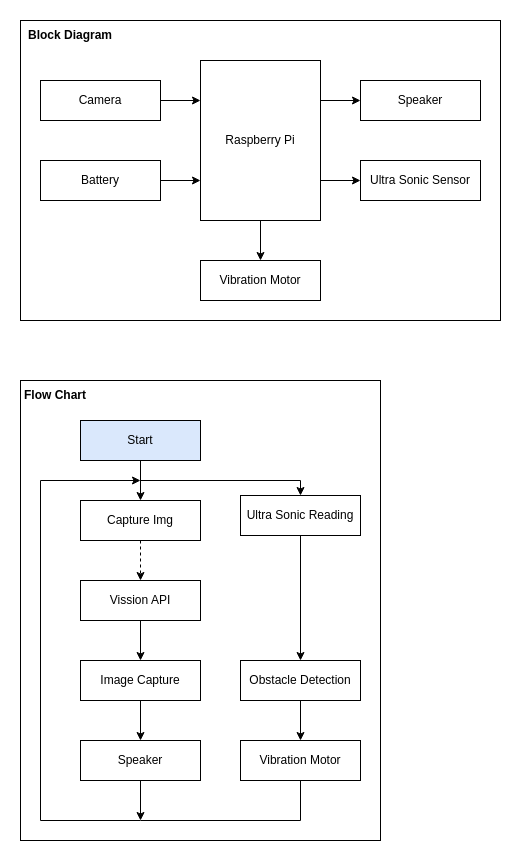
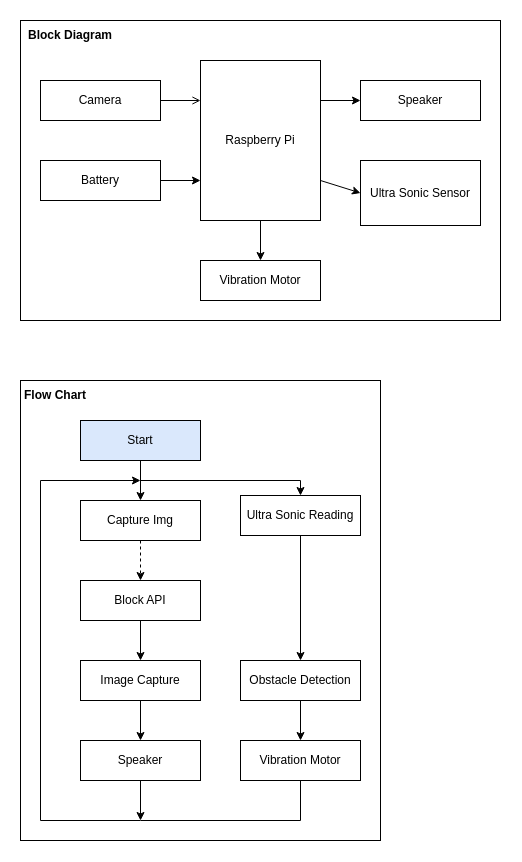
edge "Camera" -> "Raspberry Pi": arrowhead classic -> open
node "Ultra Sonic Sensor": size 120x40 -> 120x65
node "Vission API": label "Vission API" -> "Block API"
